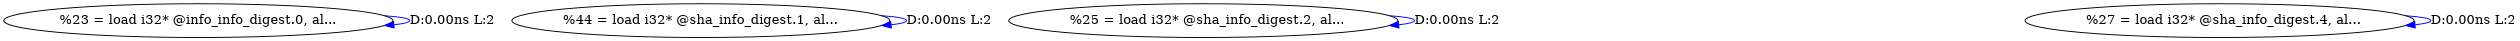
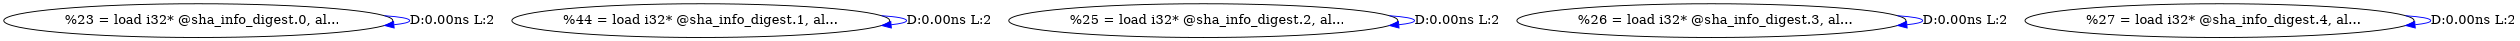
node "%23 = load i32* @info_info_digest.0, al...": label "%23 = load i32* @info_info_digest.0, al..." -> "%23 = load i32* @sha_info_digest.0, al..."
node "%26 = load i32* @sha_info_digest.3, al...": added
